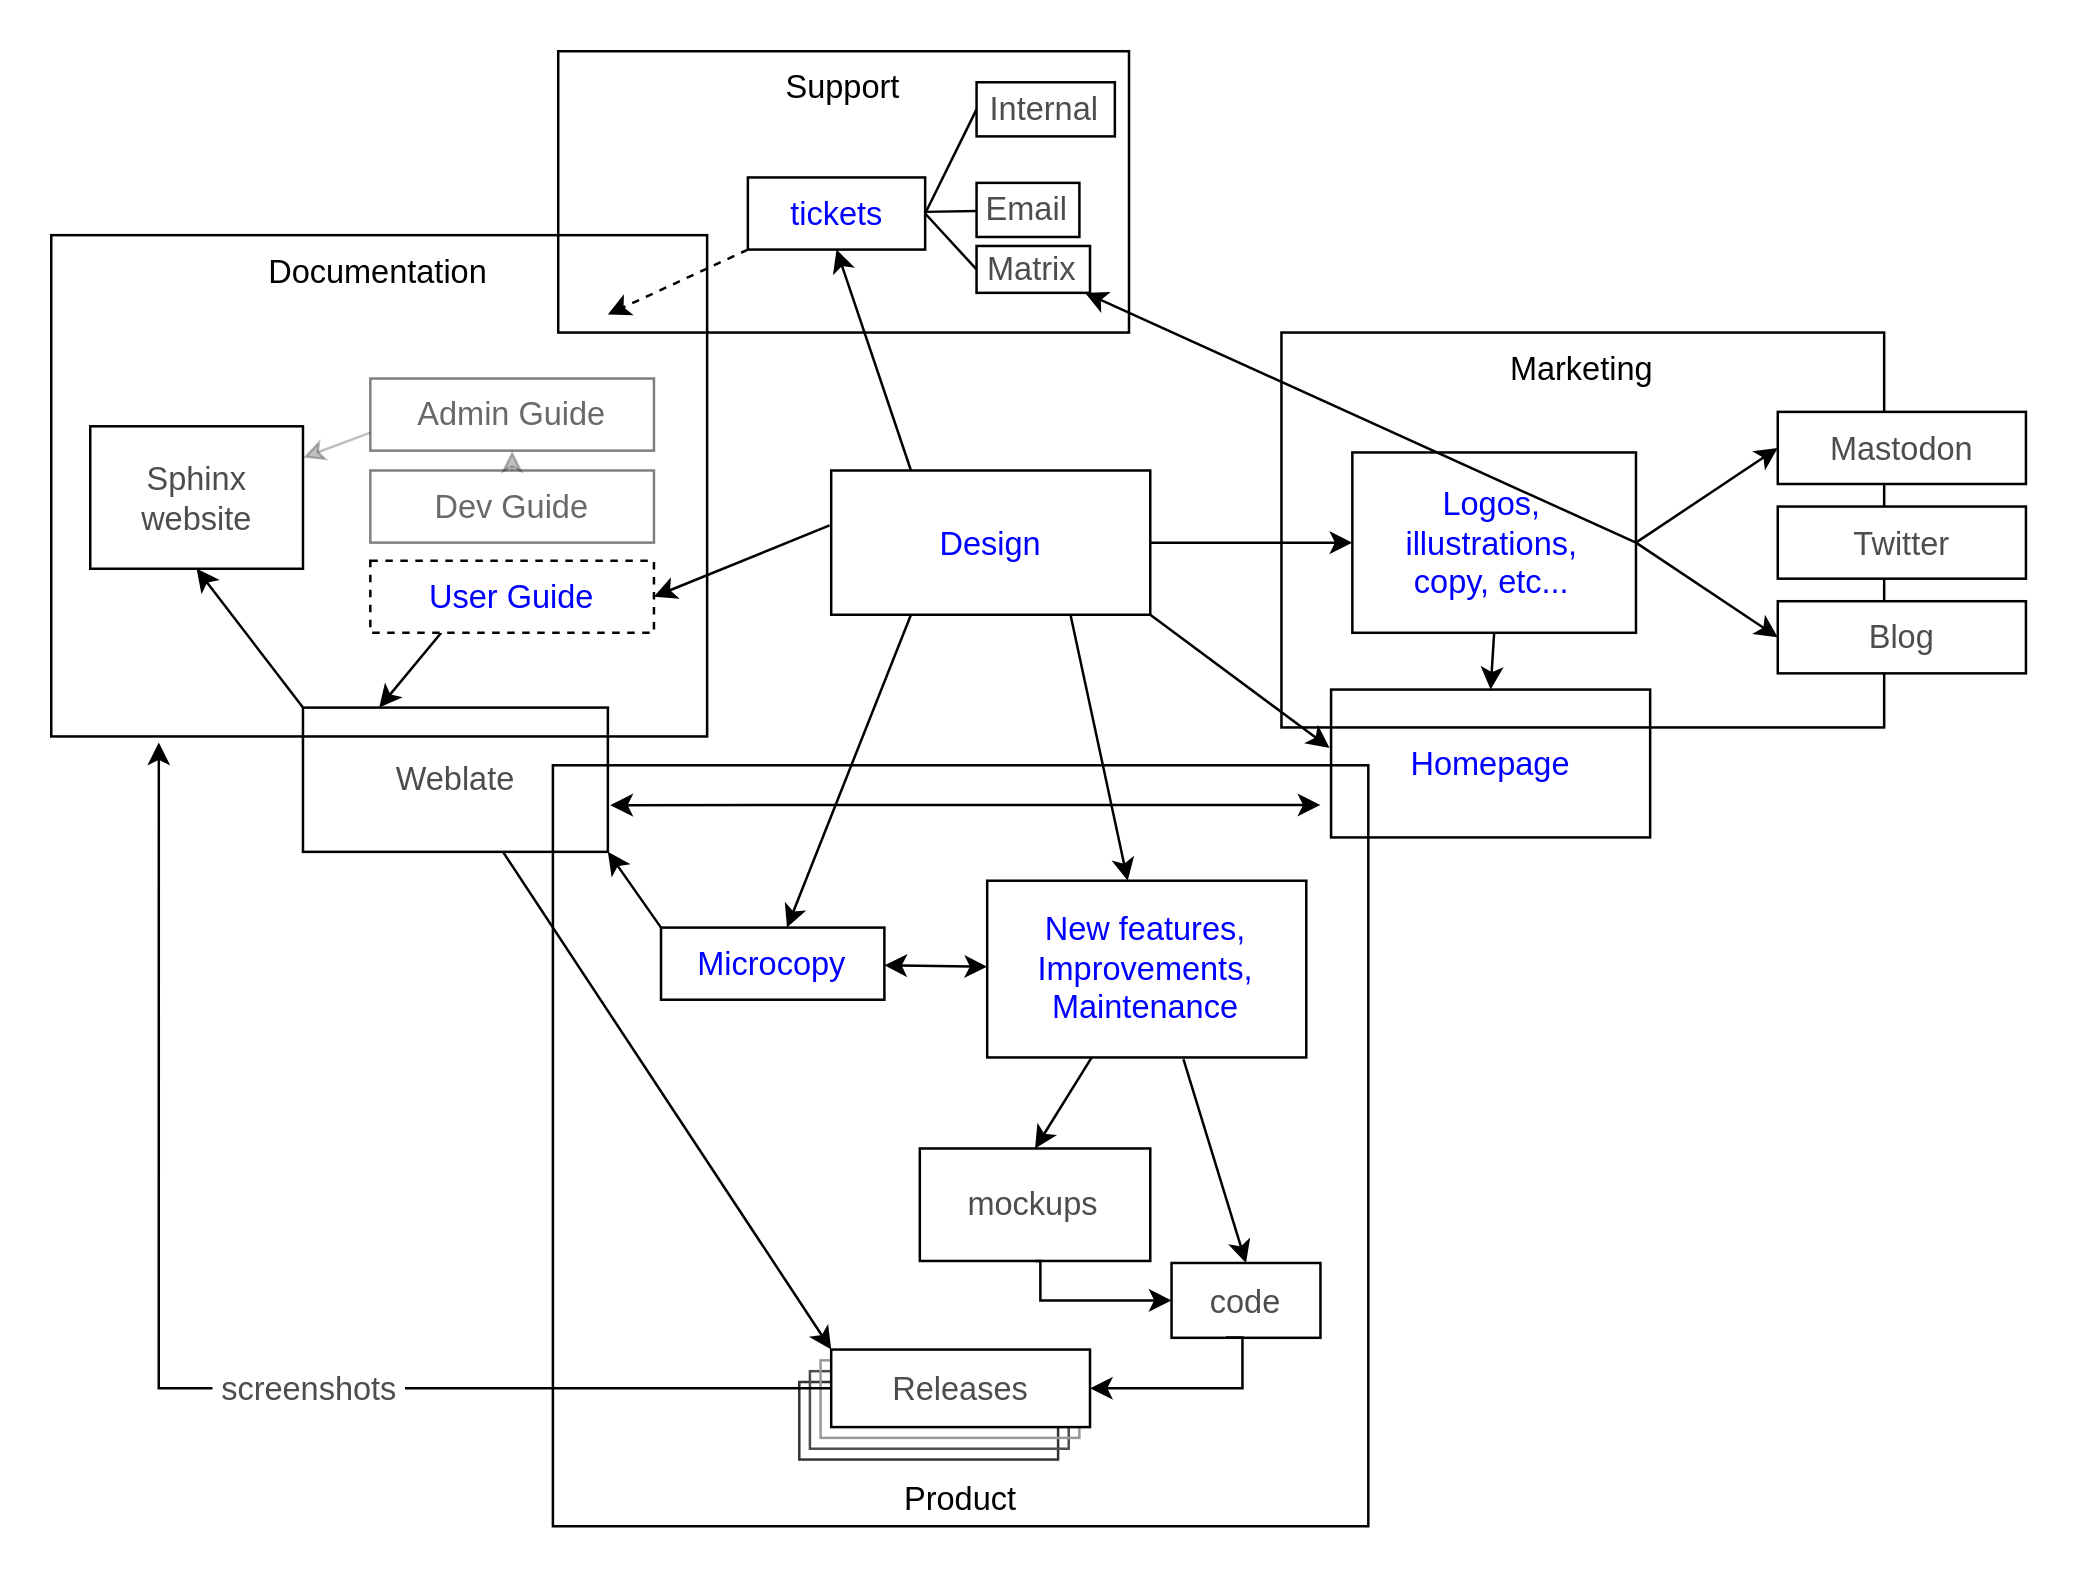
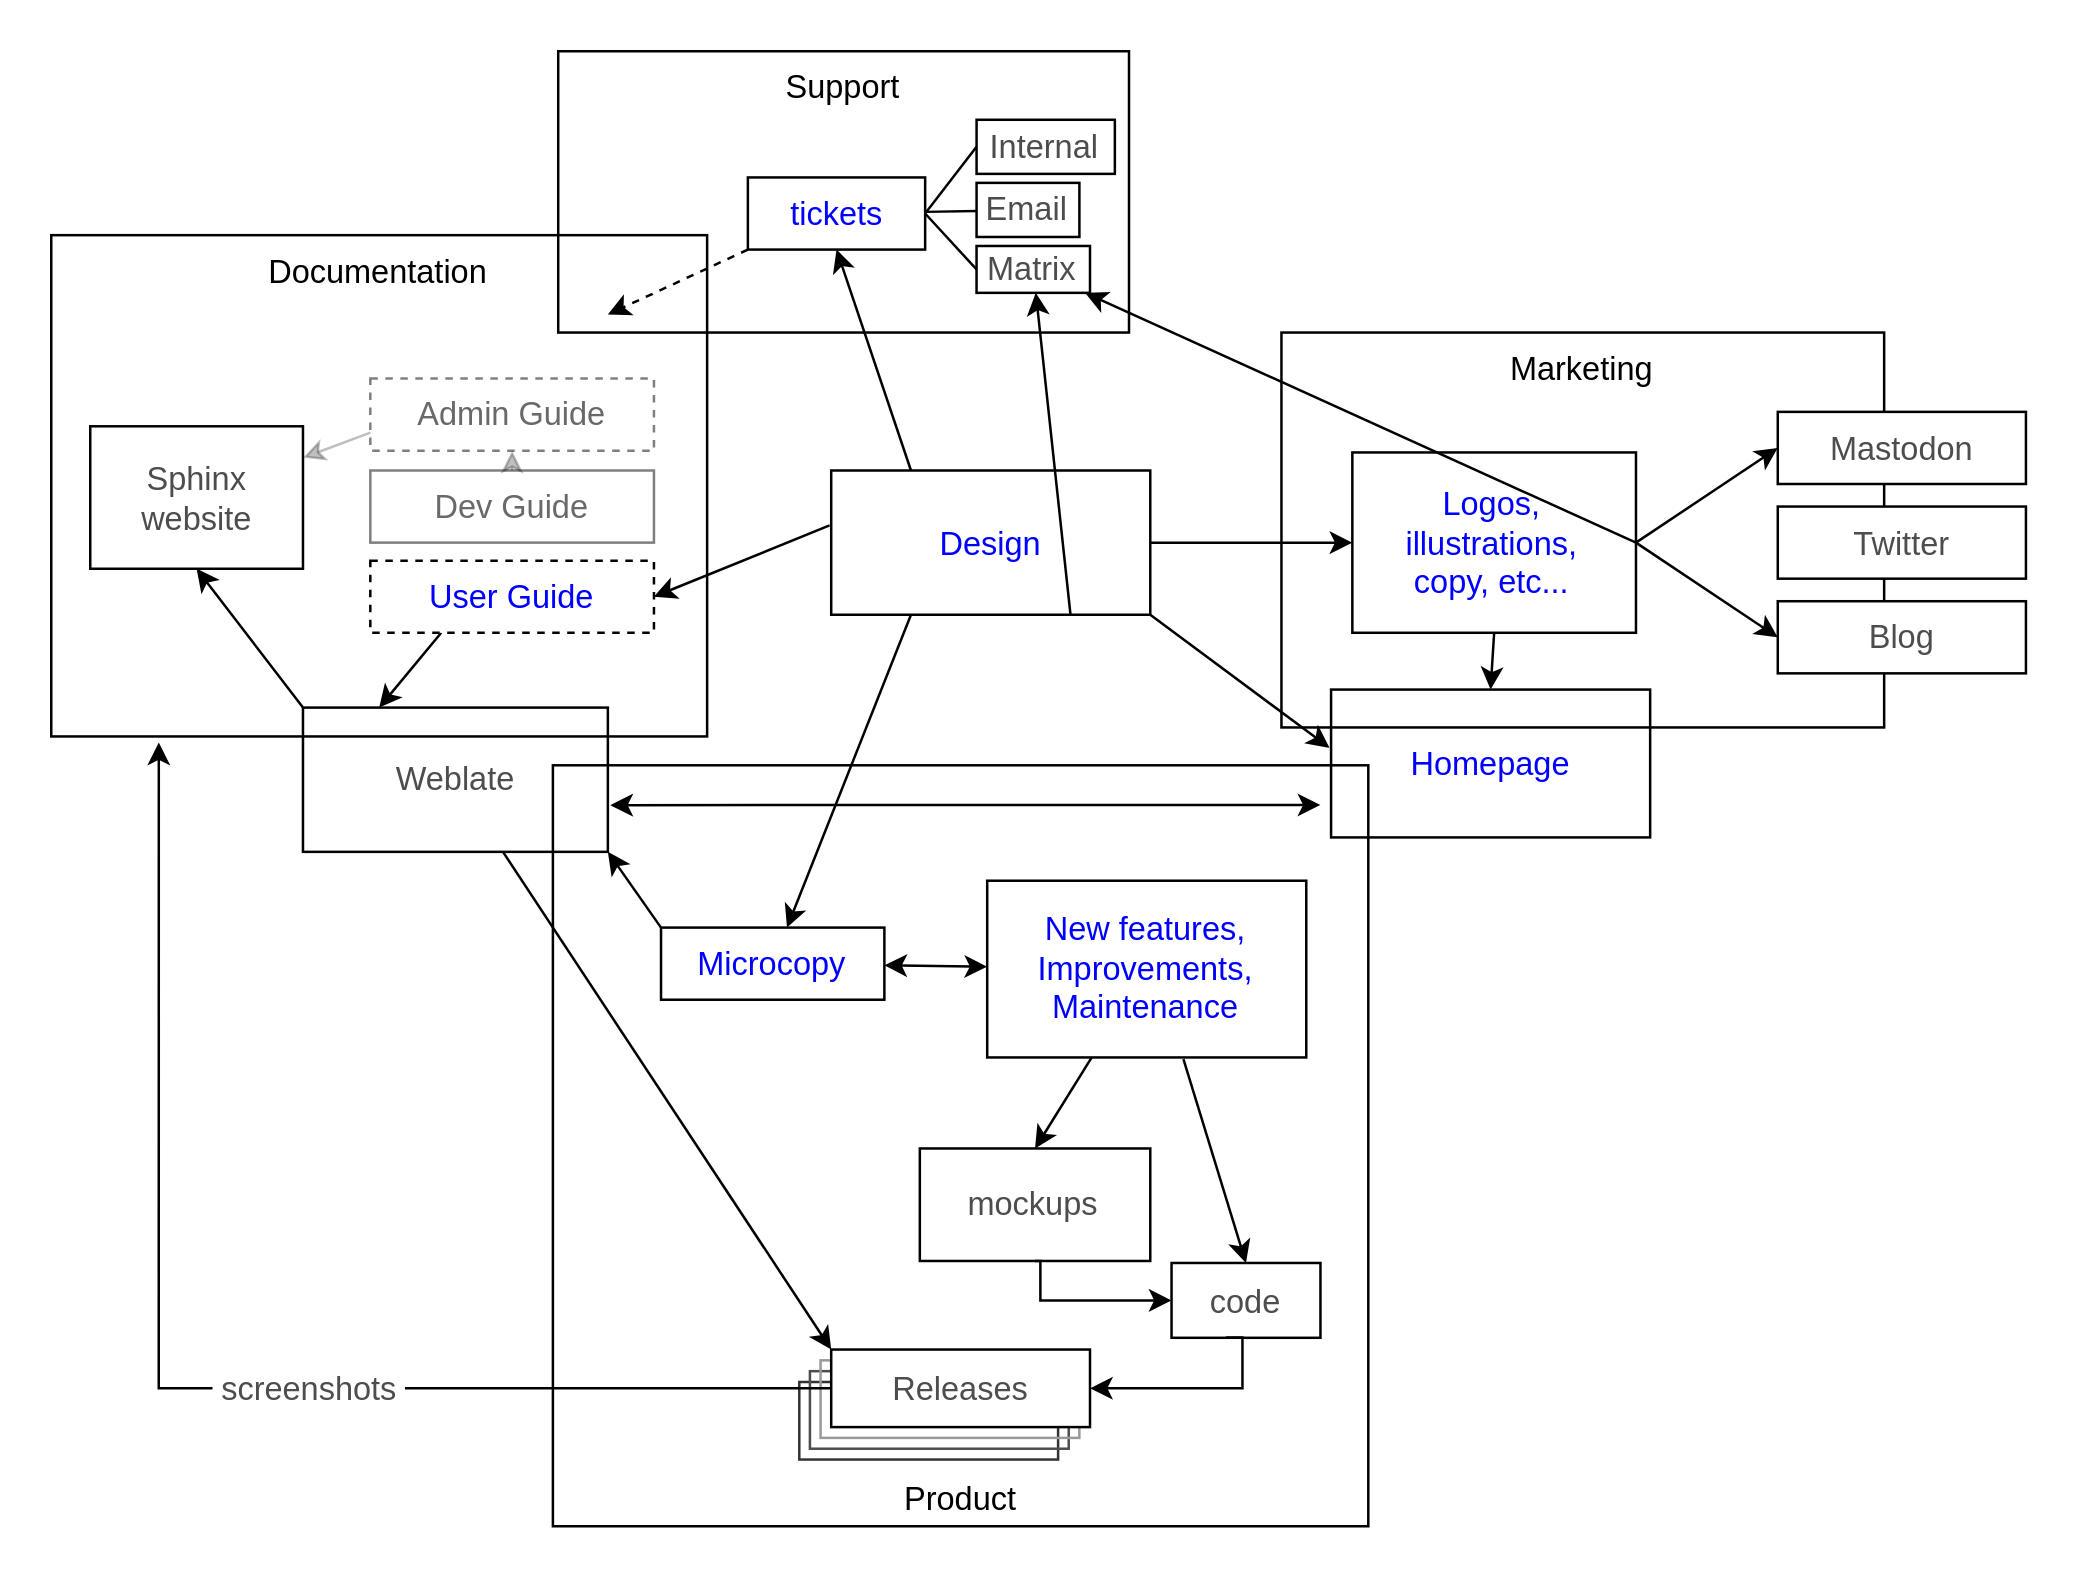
node "Internal": moved (1046, 109) -> (1046, 147)
node "Admin Guide": style solid -> dashed
edge "Design" -> "New features,Improvements,Maintenance": now "Design" -> "Matrix"
